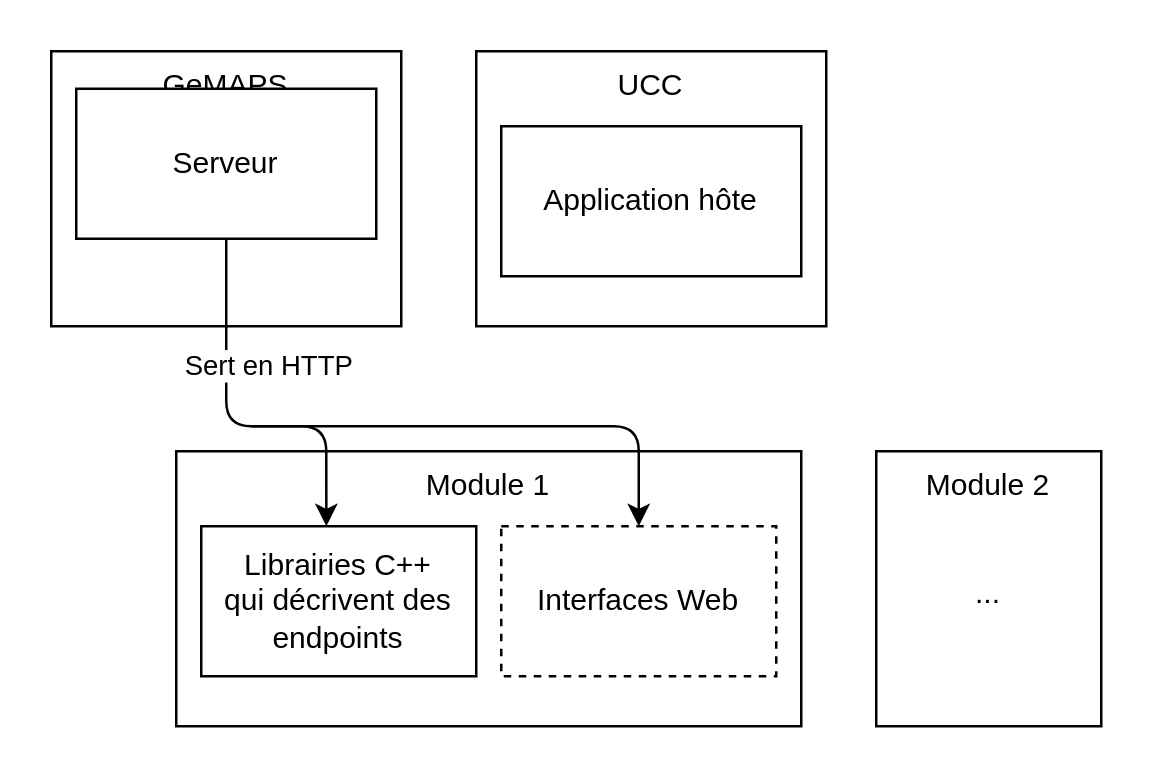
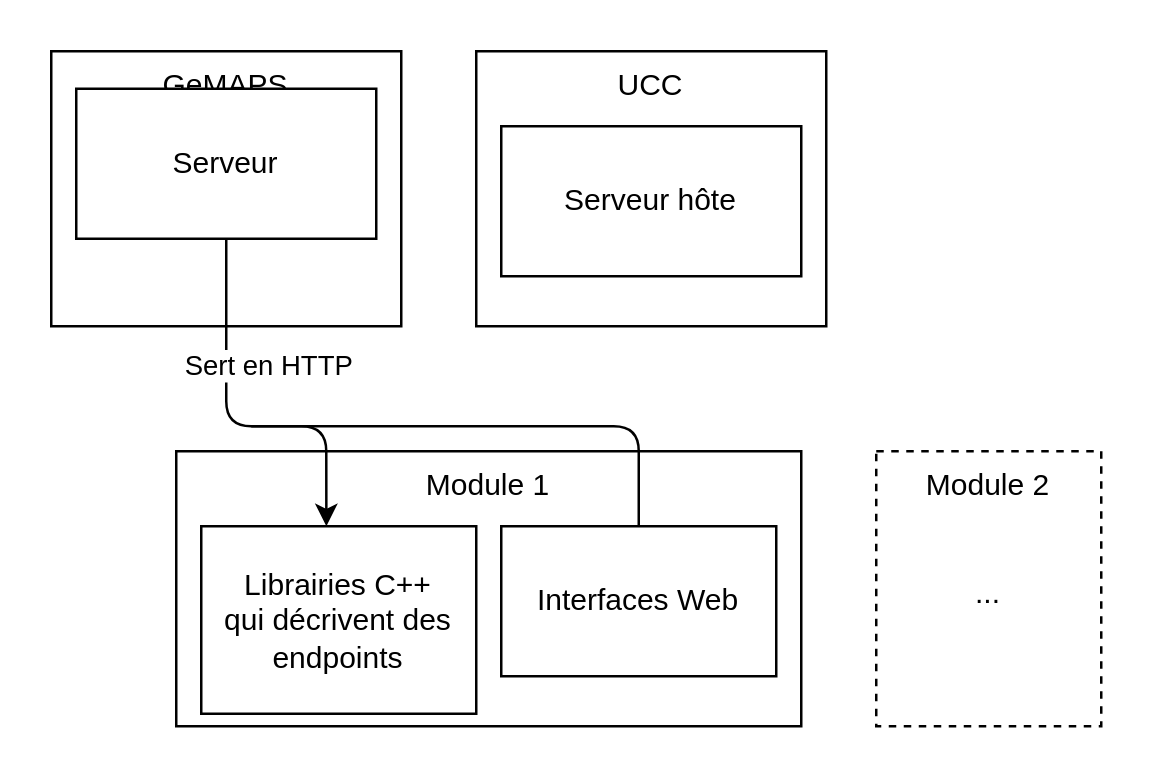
node "Application hôte": label "Application hôte" -> "Serveur hôte"
edge "Serveur" -> "Interfaces Web": arrowhead classic -> none
node "Module 2 ...": style solid -> dashed
node "Librairies C++ qui décrivent des endpoints": size 275x150 -> 275x188
node "Interfaces Web": style dashed -> solid
